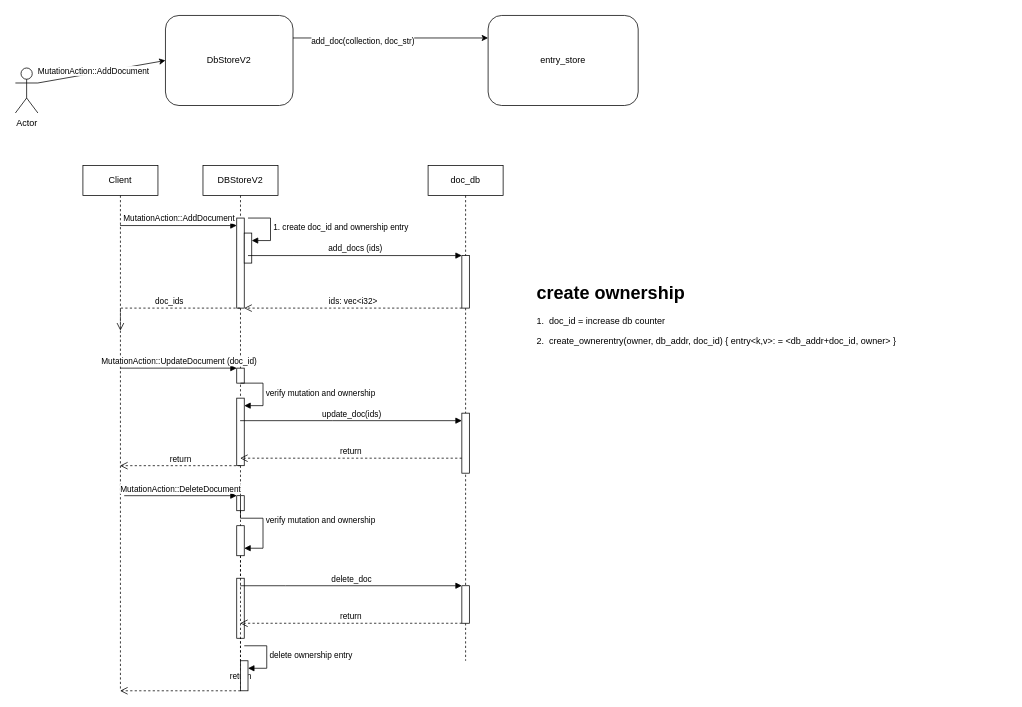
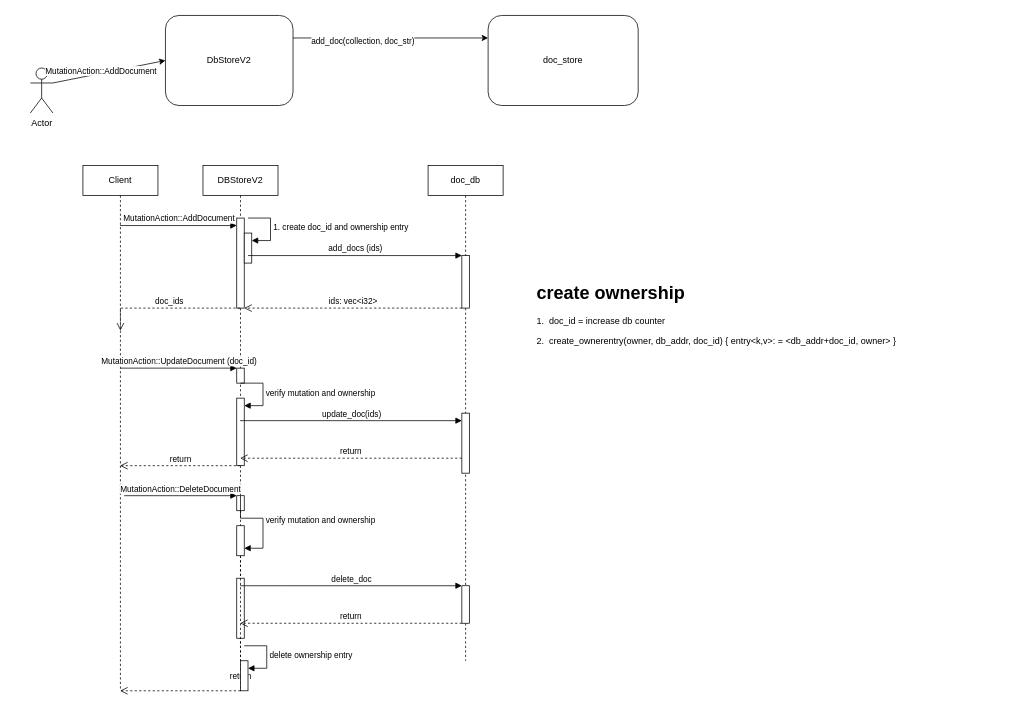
node "entry_store": label "entry_store" -> "doc_store"
node "Actor": moved (27, 90) -> (42, 90)
